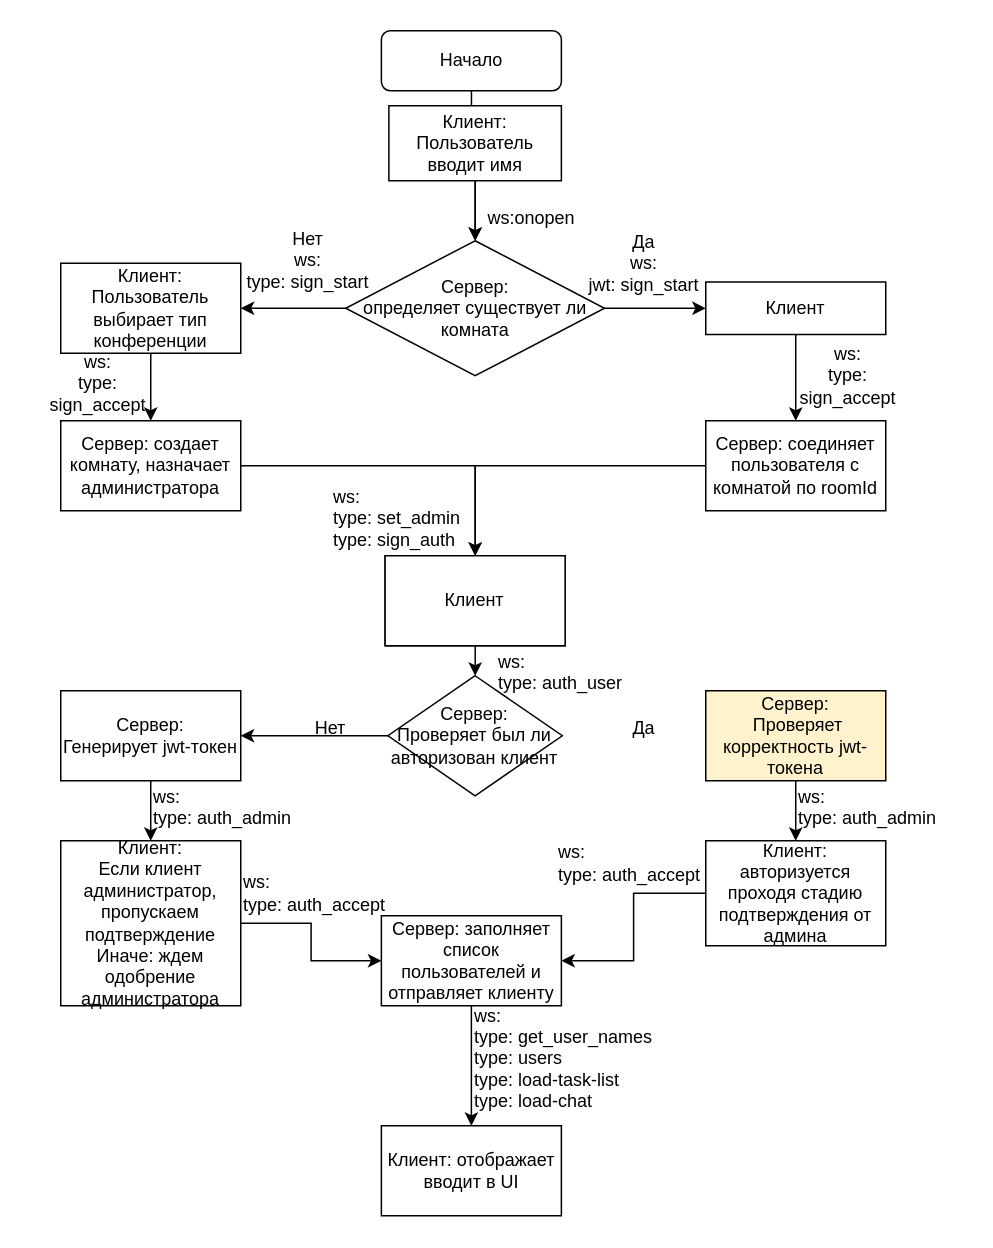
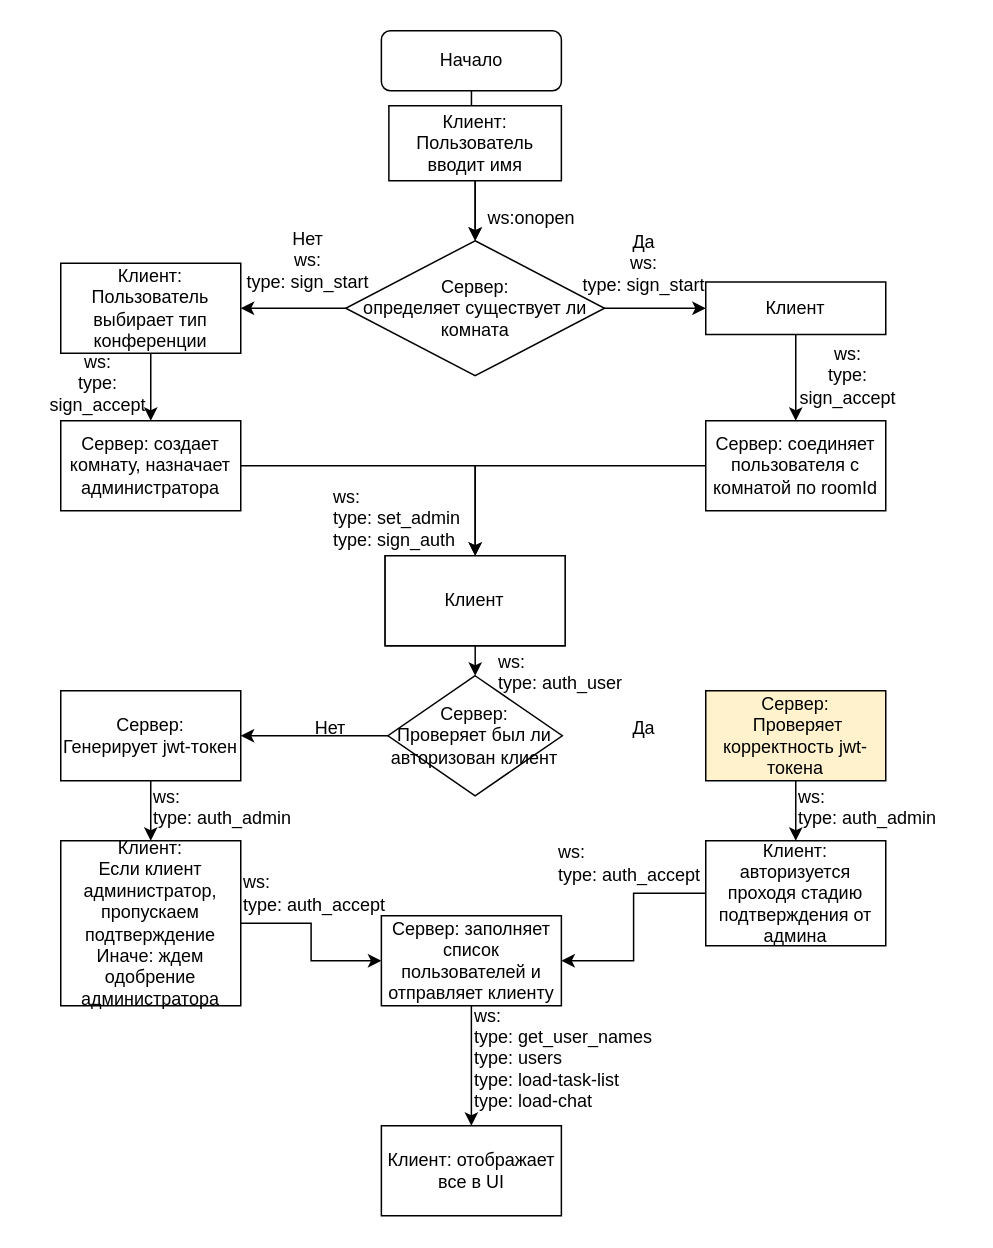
node "Да ws: jwt: sign_start": label "Да ws: jwt: sign_start" -> "Да ws: type: sign_start"
node "Клиент: отображает вводит в UI": label "Клиент: отображает вводит в UI" -> "Клиент: отображает все в UI"
